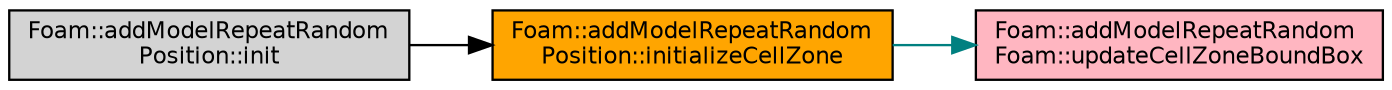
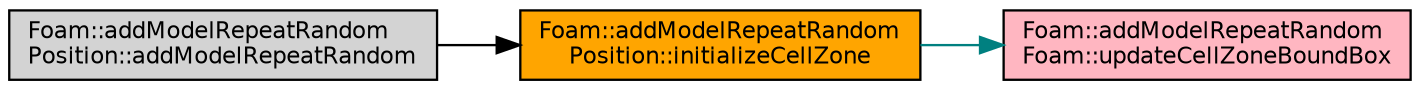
node "Foam::addModelRepeatRandom Position::init": label "Foam::addModelRepeatRandom Position::init" -> "Foam::addModelRepeatRandom Position::addModelRepeatRandom"
